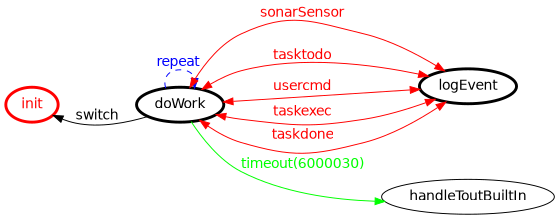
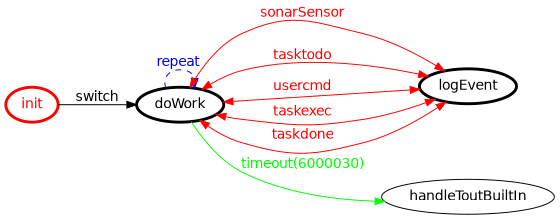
edge "doWork" -> "init": reversed
